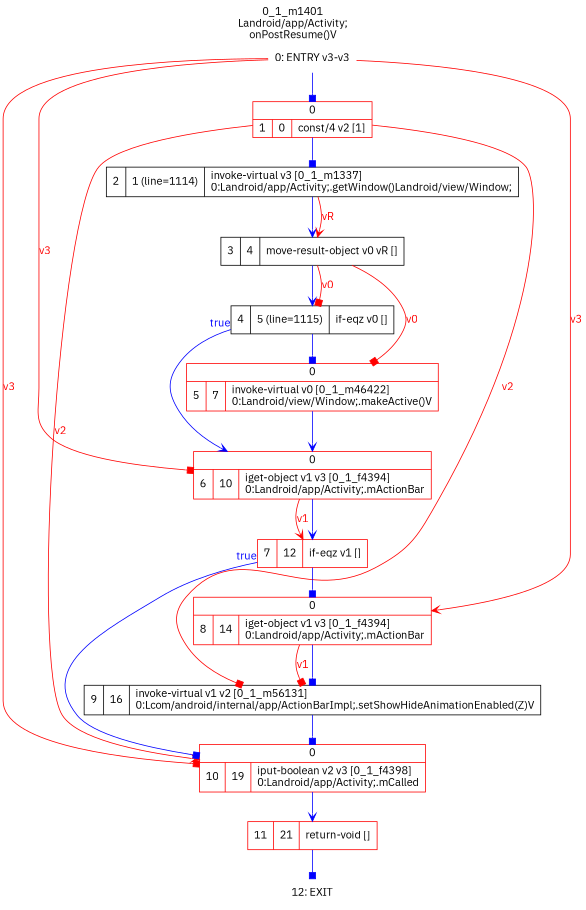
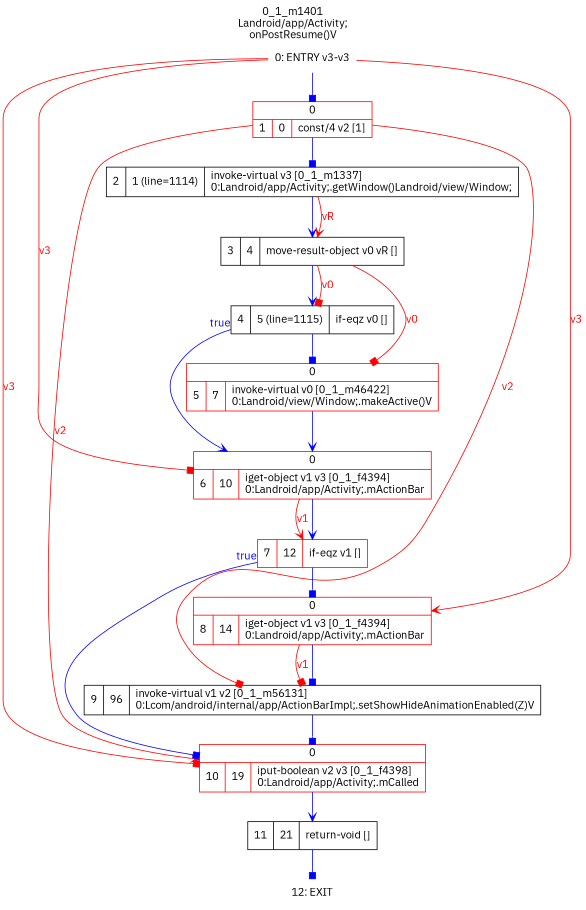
node "9": text "16" -> "96"
node "11": color red -> black
